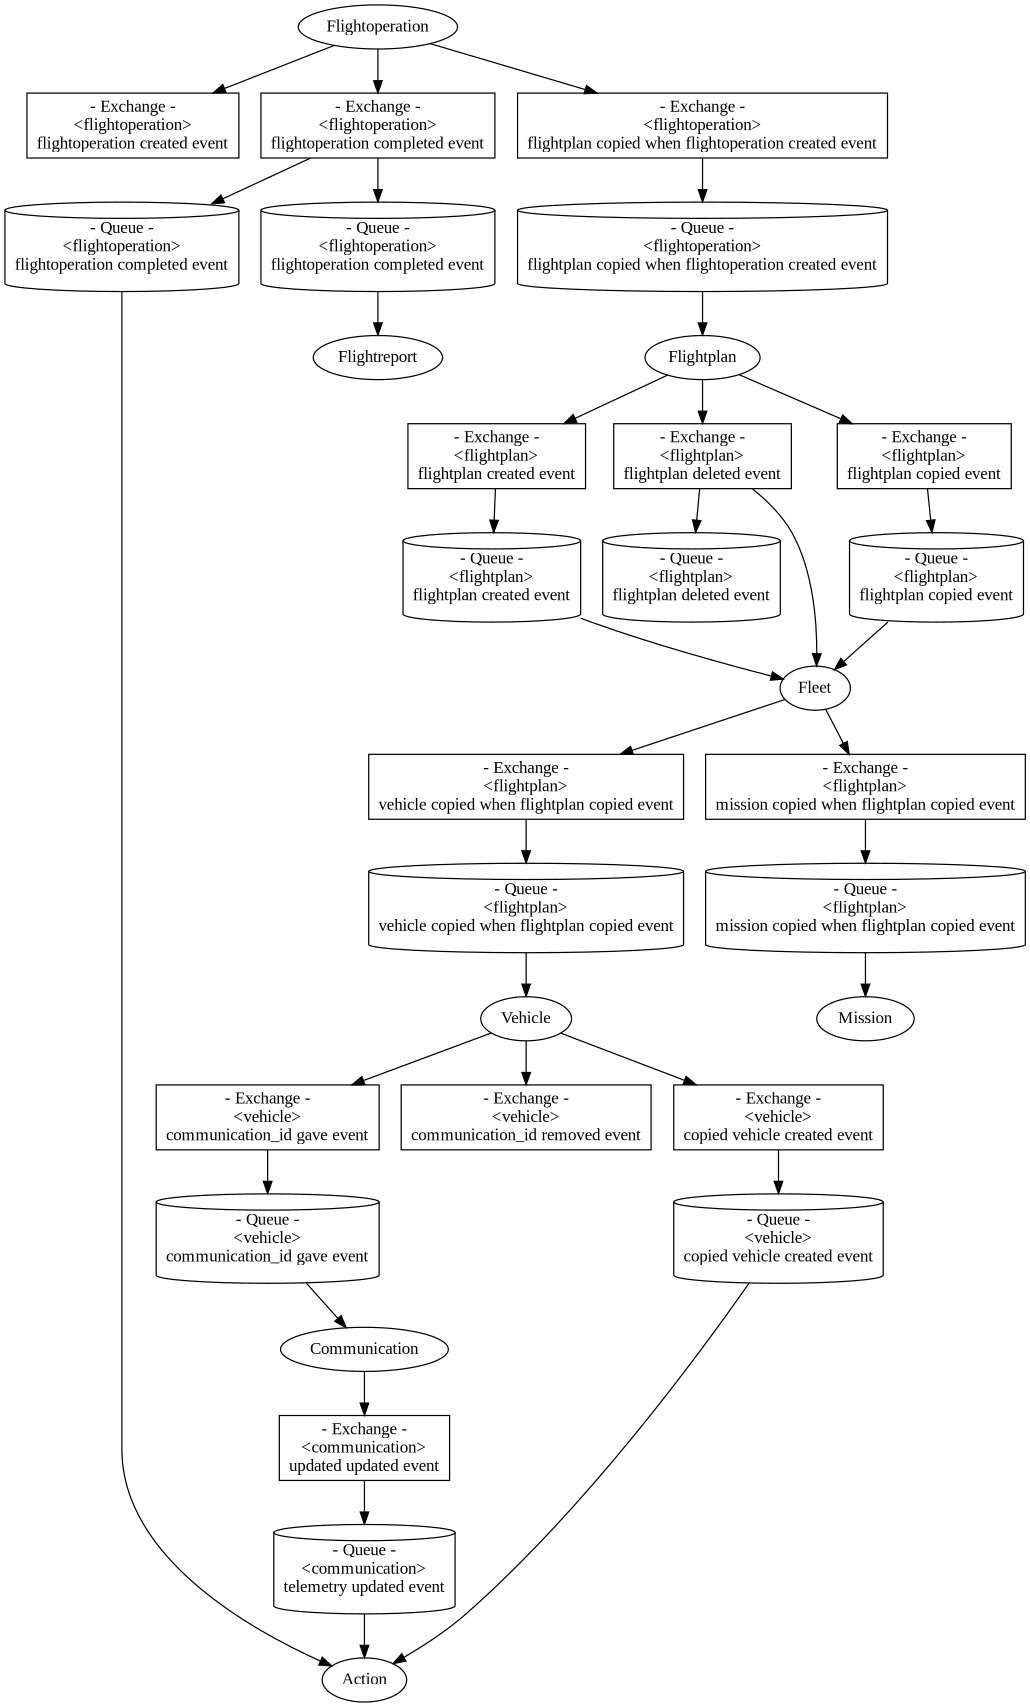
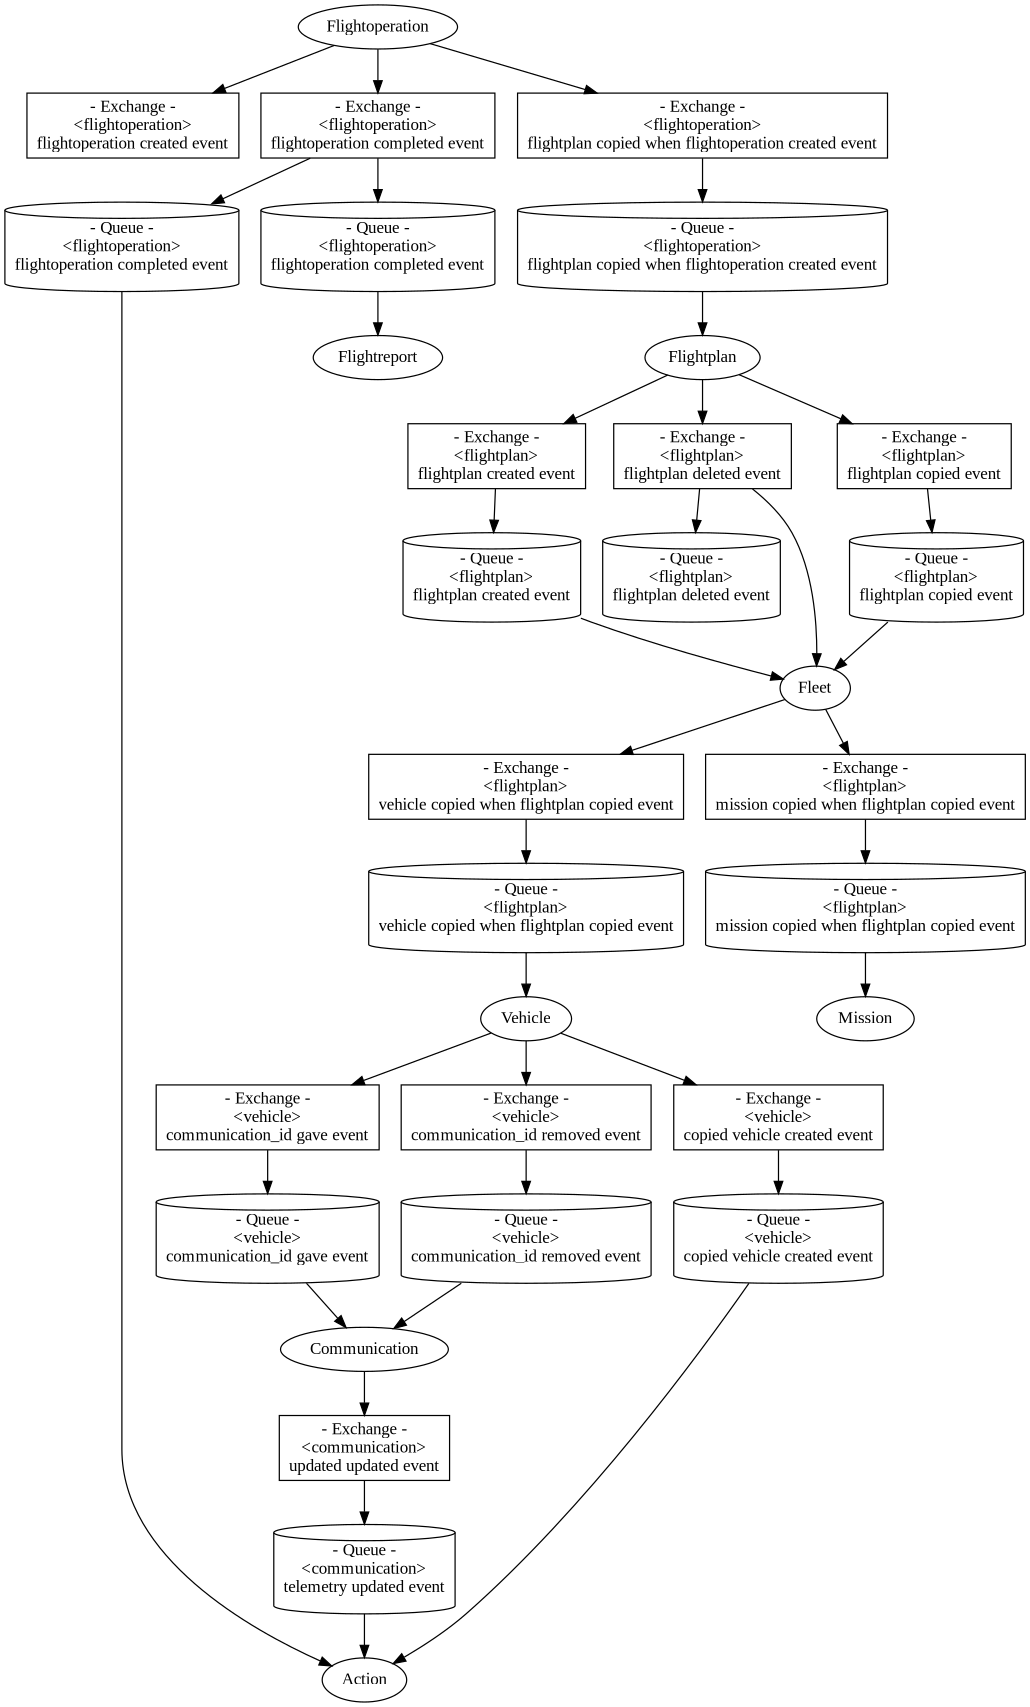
node "- Queue - <vehicle> communication_id removed event": added
